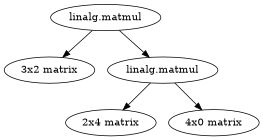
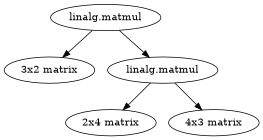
node "4x0 matrix": label "4x0 matrix" -> "4x3 matrix"
